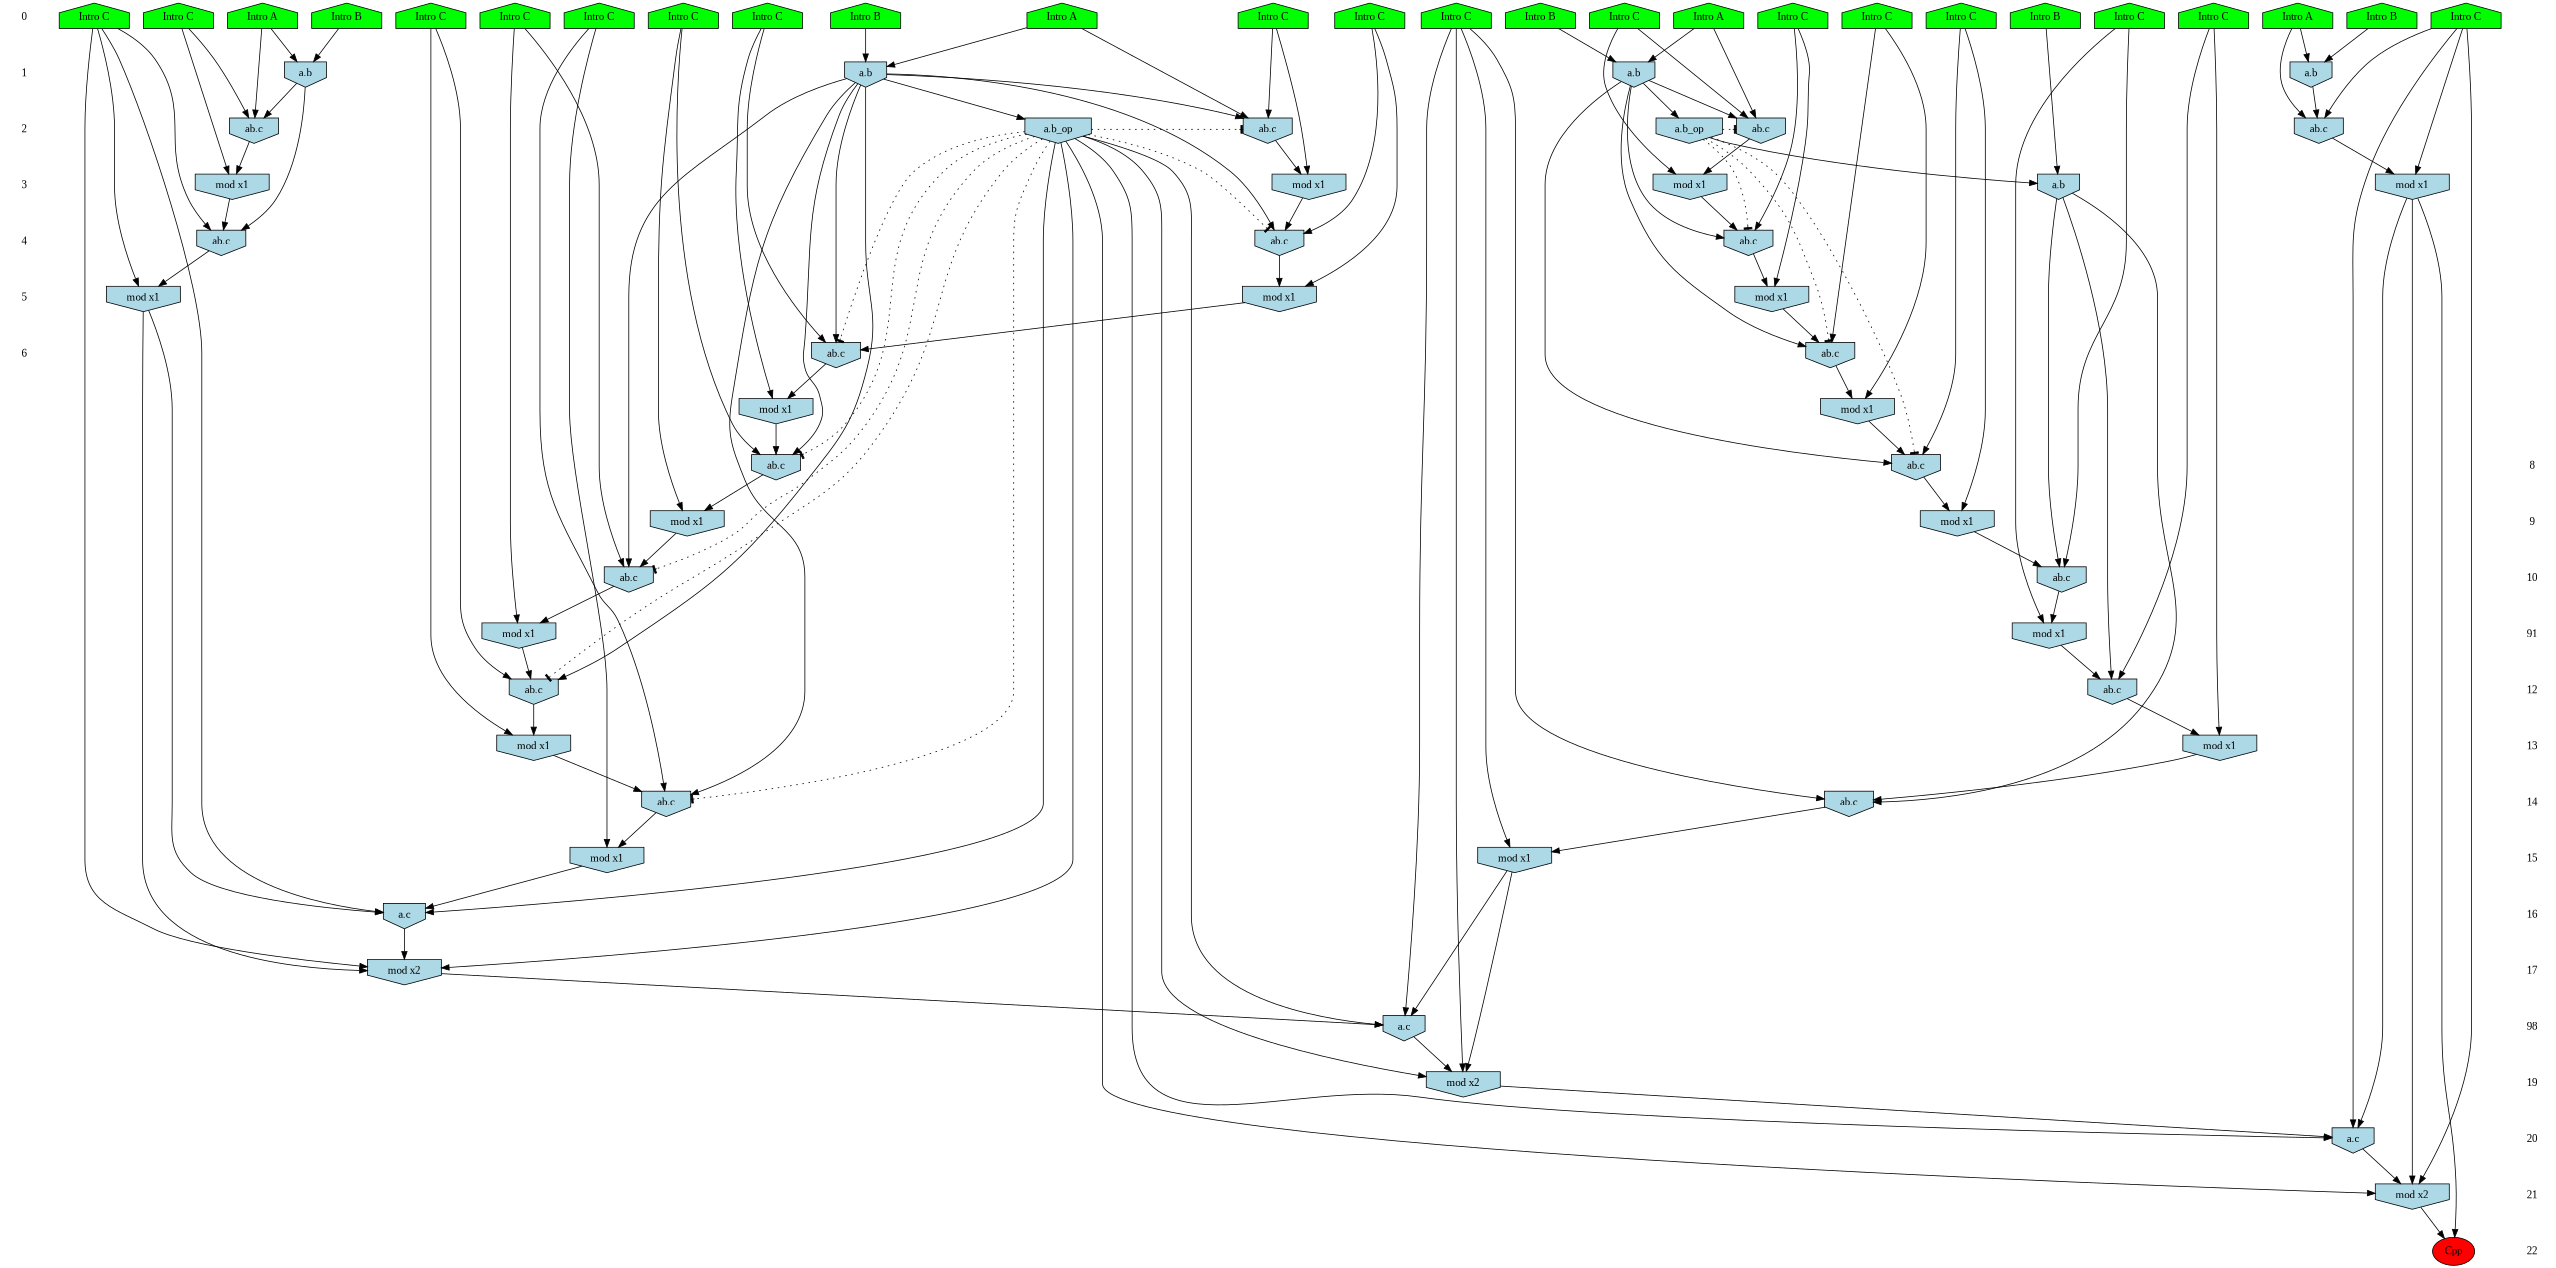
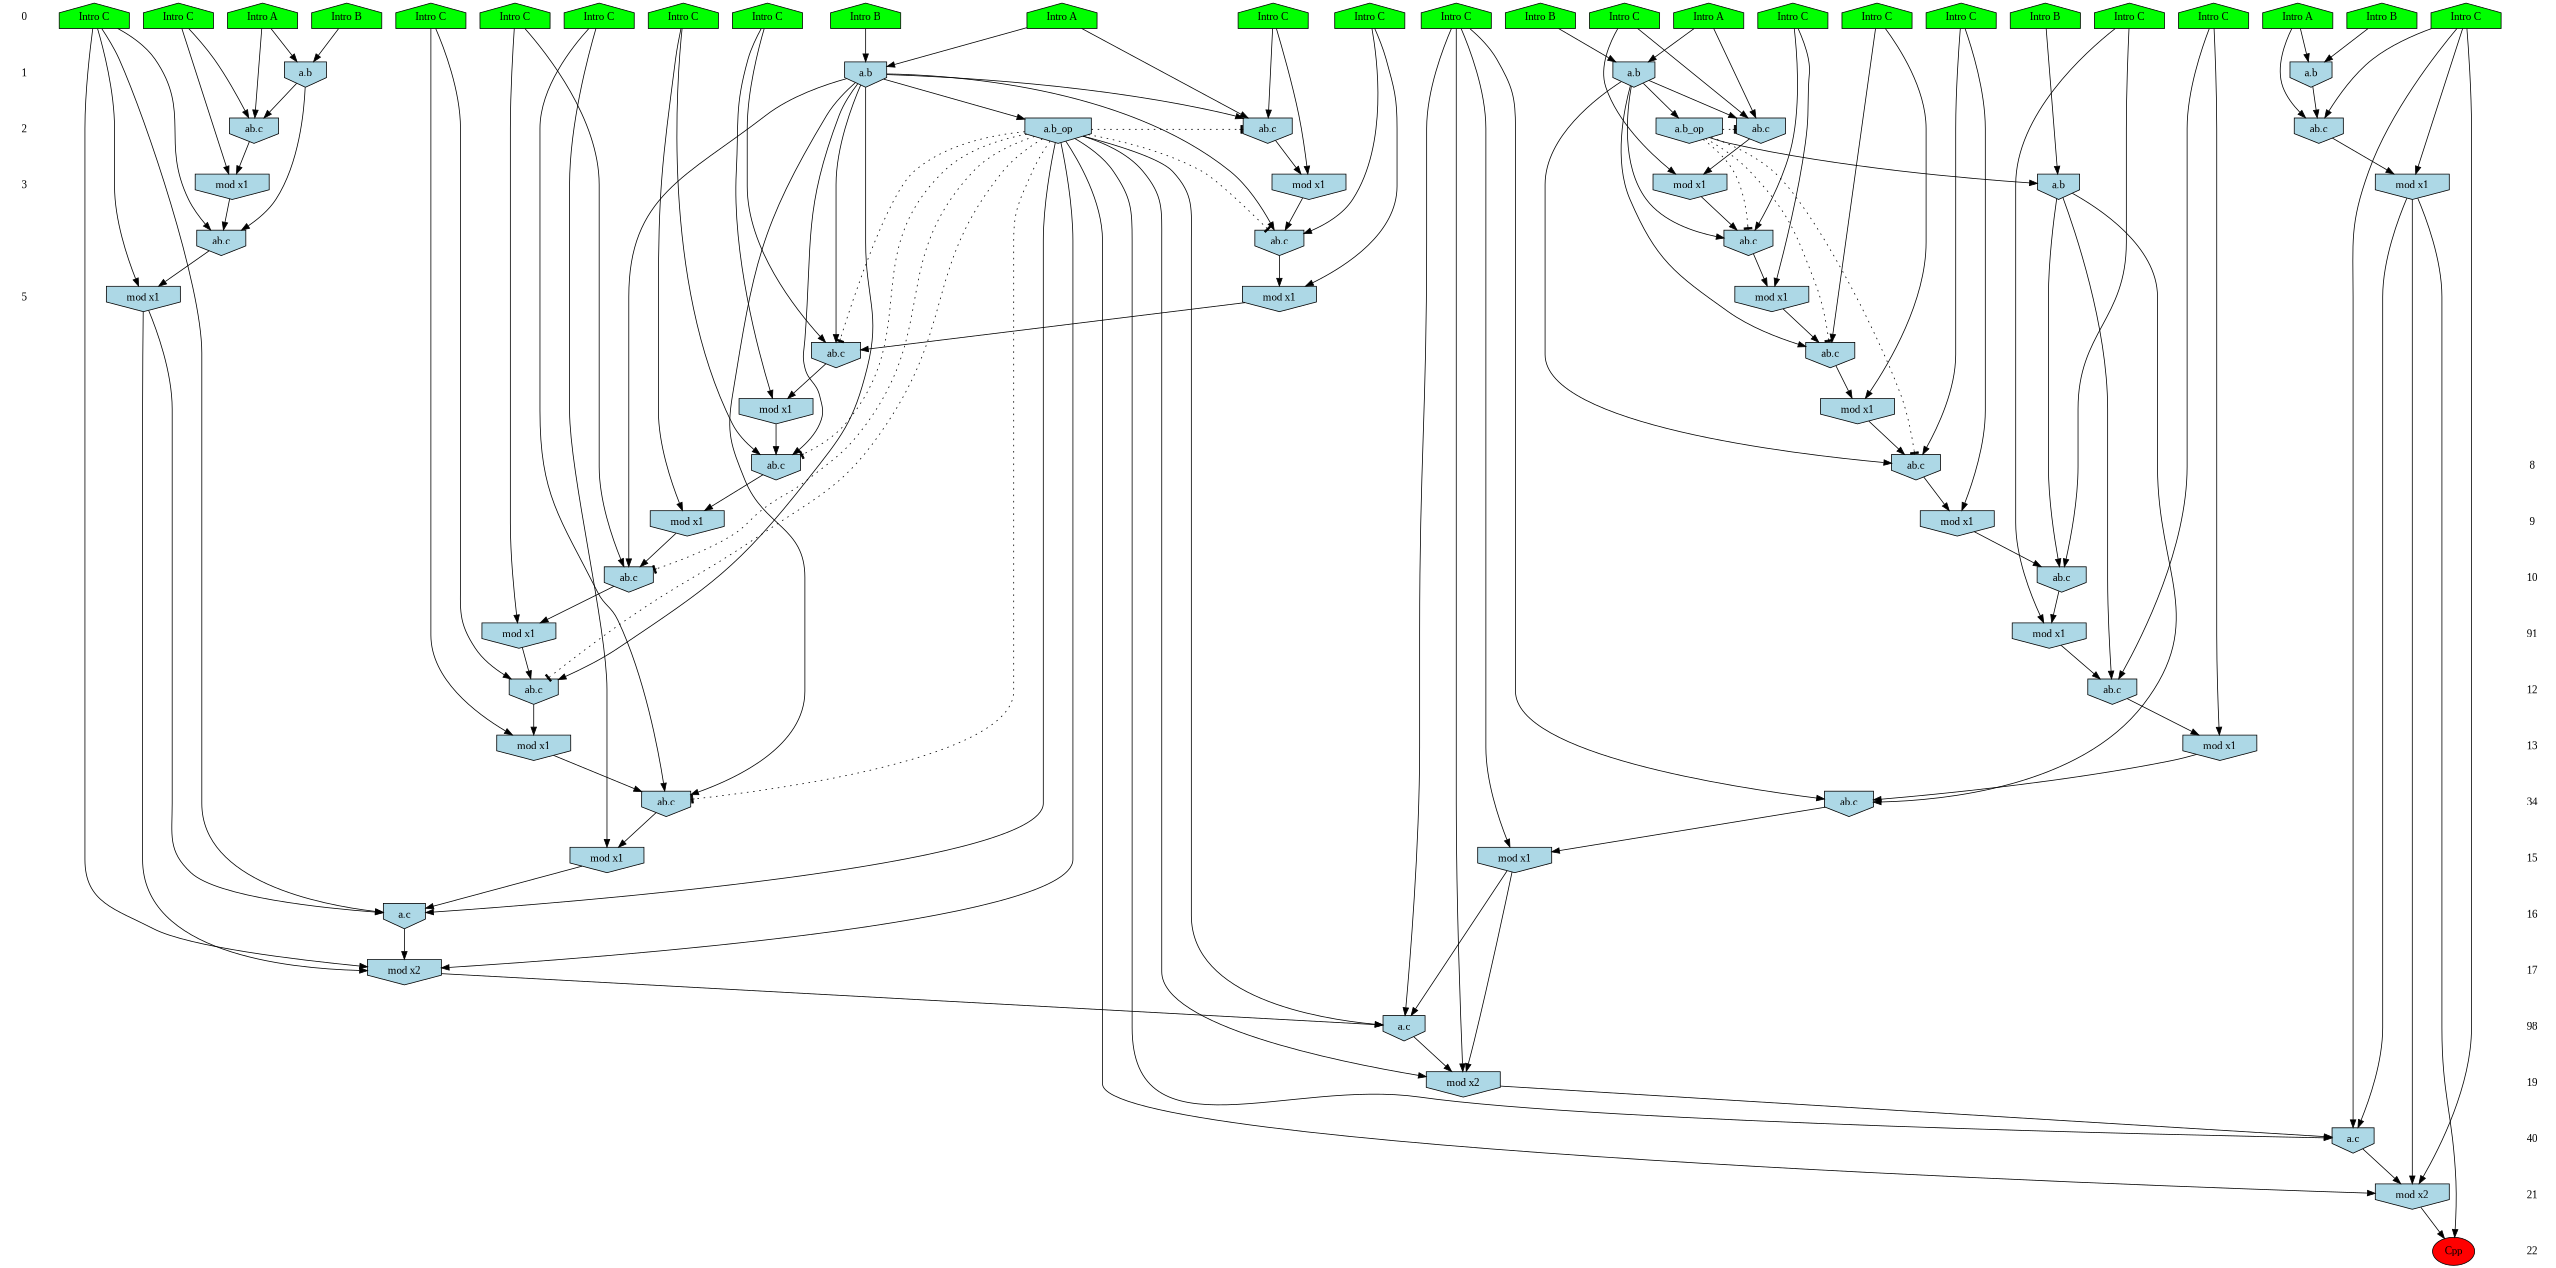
node "4": removed
node "6": removed
node "14": label "14" -> "34"
node "20": label "20" -> "40"
